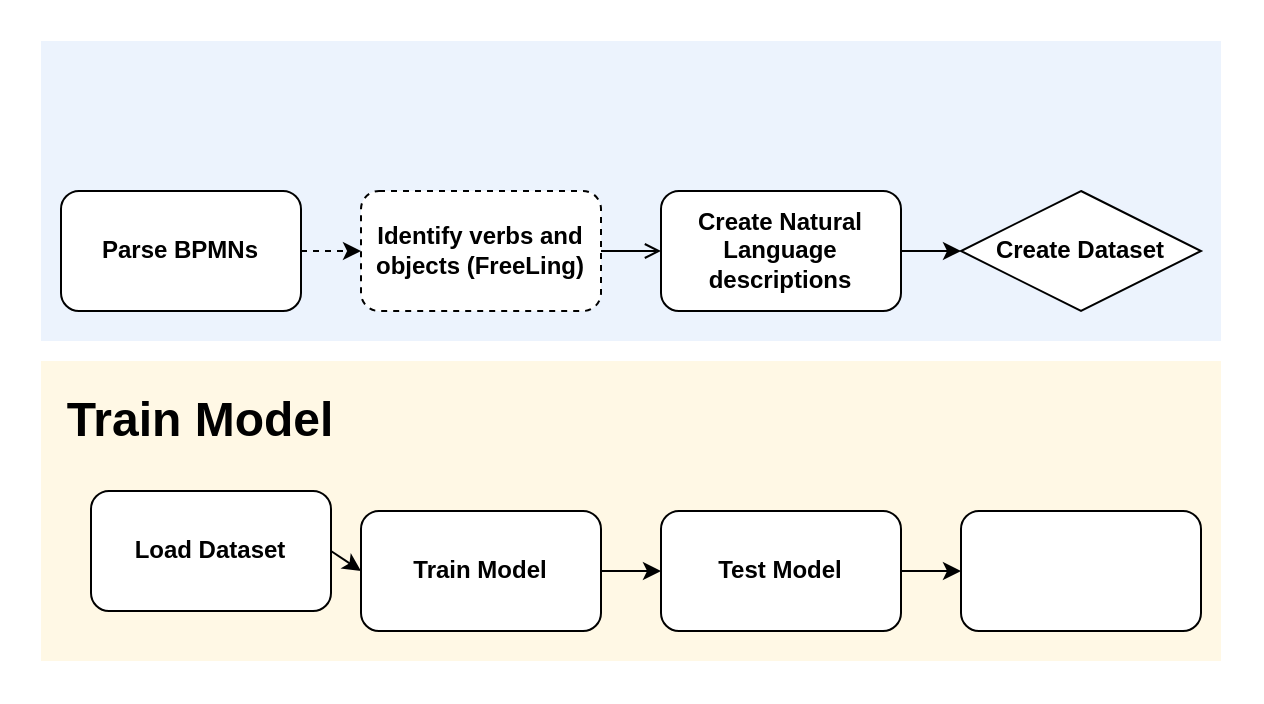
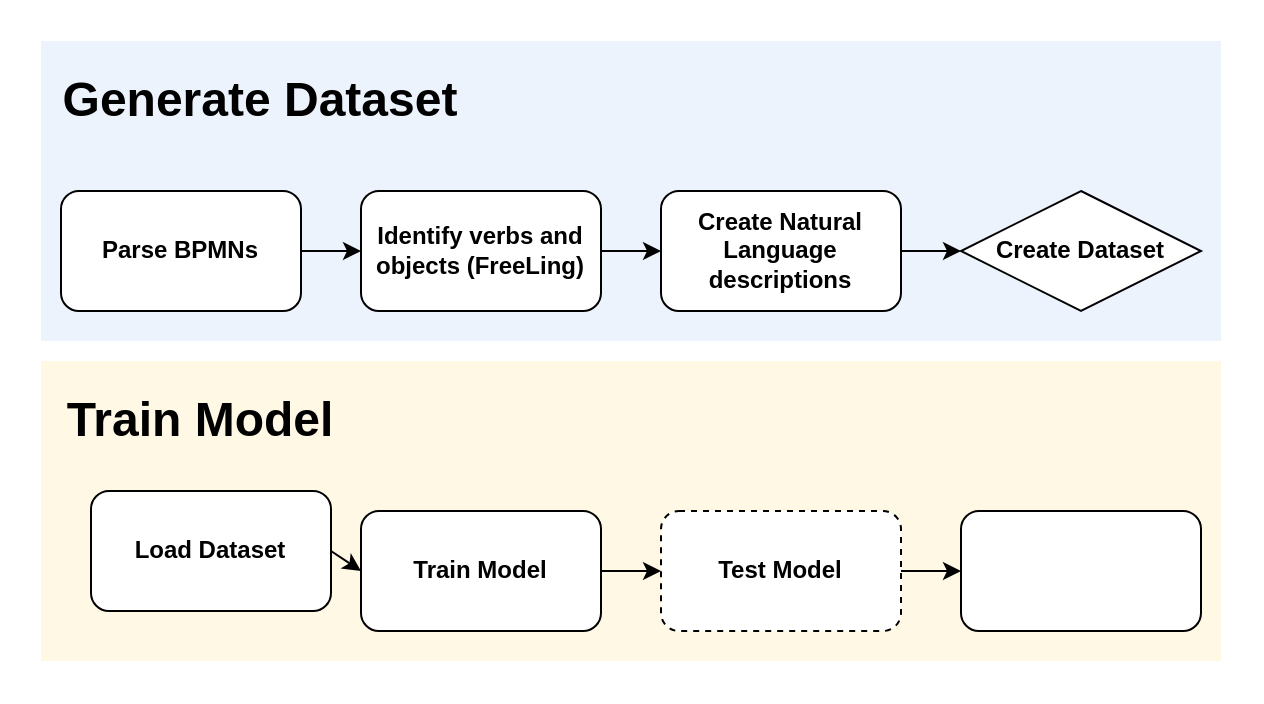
node "Generate Dataset": added
edge "Parse BPMNs" -> "Identify verbs and objects (FreeLing)": style dashed -> solid
node "Identify verbs and objects (FreeLing)": style dashed -> solid
edge "Identify verbs and objects (FreeLing)" -> "Create Natural Language descriptions": arrowhead open -> classic
node "Test Model": style solid -> dashed
